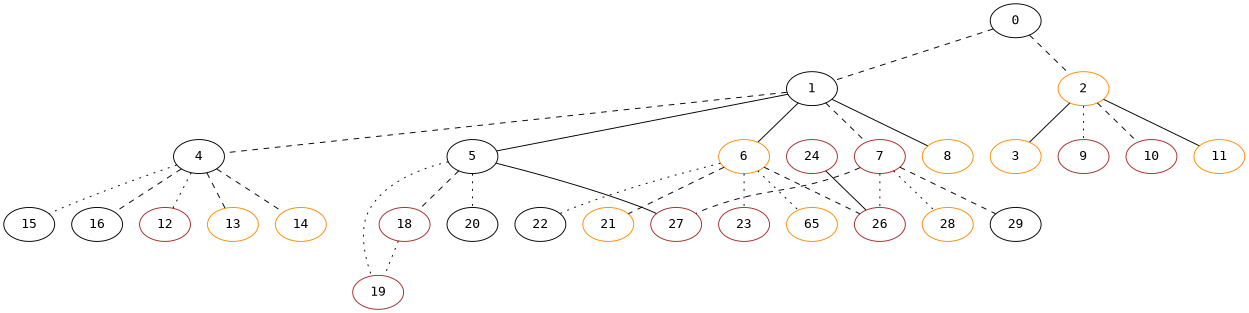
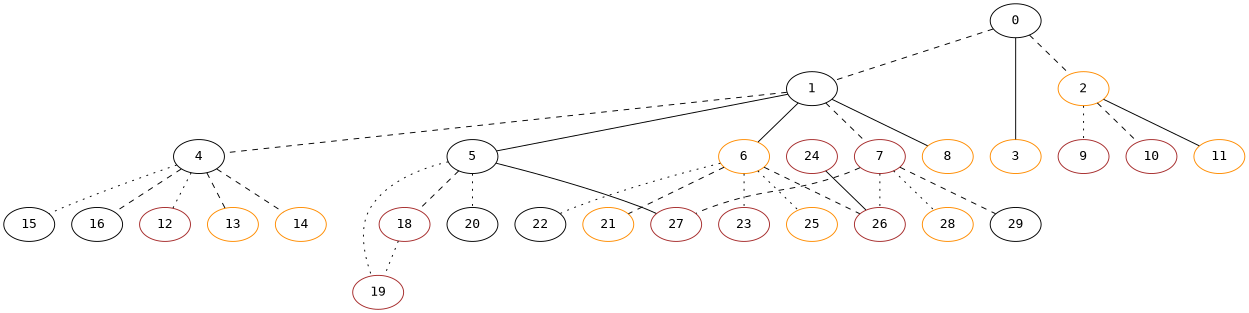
edge "2" -- "3": now "0" -- "3"
node "65": label "65" -> "25"
